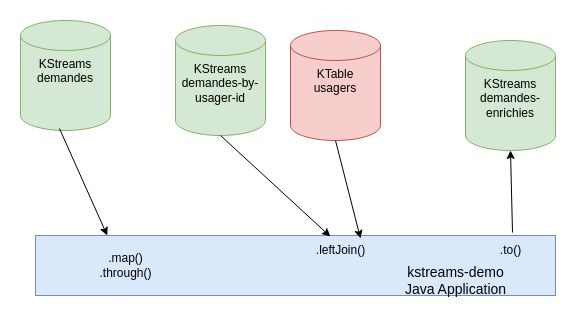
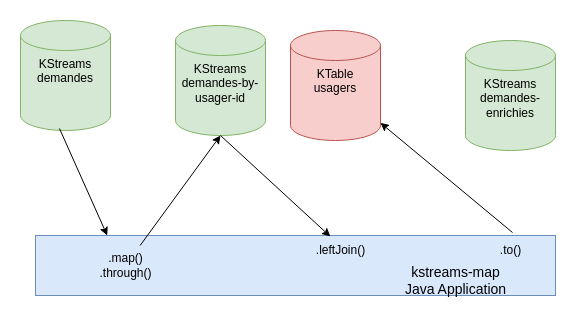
edge "KTable usagers" -> ".leftJoin()": removed
edge ".map() .through()" -> "KStreams demandes-by-usager-id": added
edge ".to()" -> "KStreams demandes-enrichies": now ".to()" -> "KTable usagers"
node "kstreams-demo Java Application": label "kstreams-demo Java Application" -> "kstreams-map Java Application"
